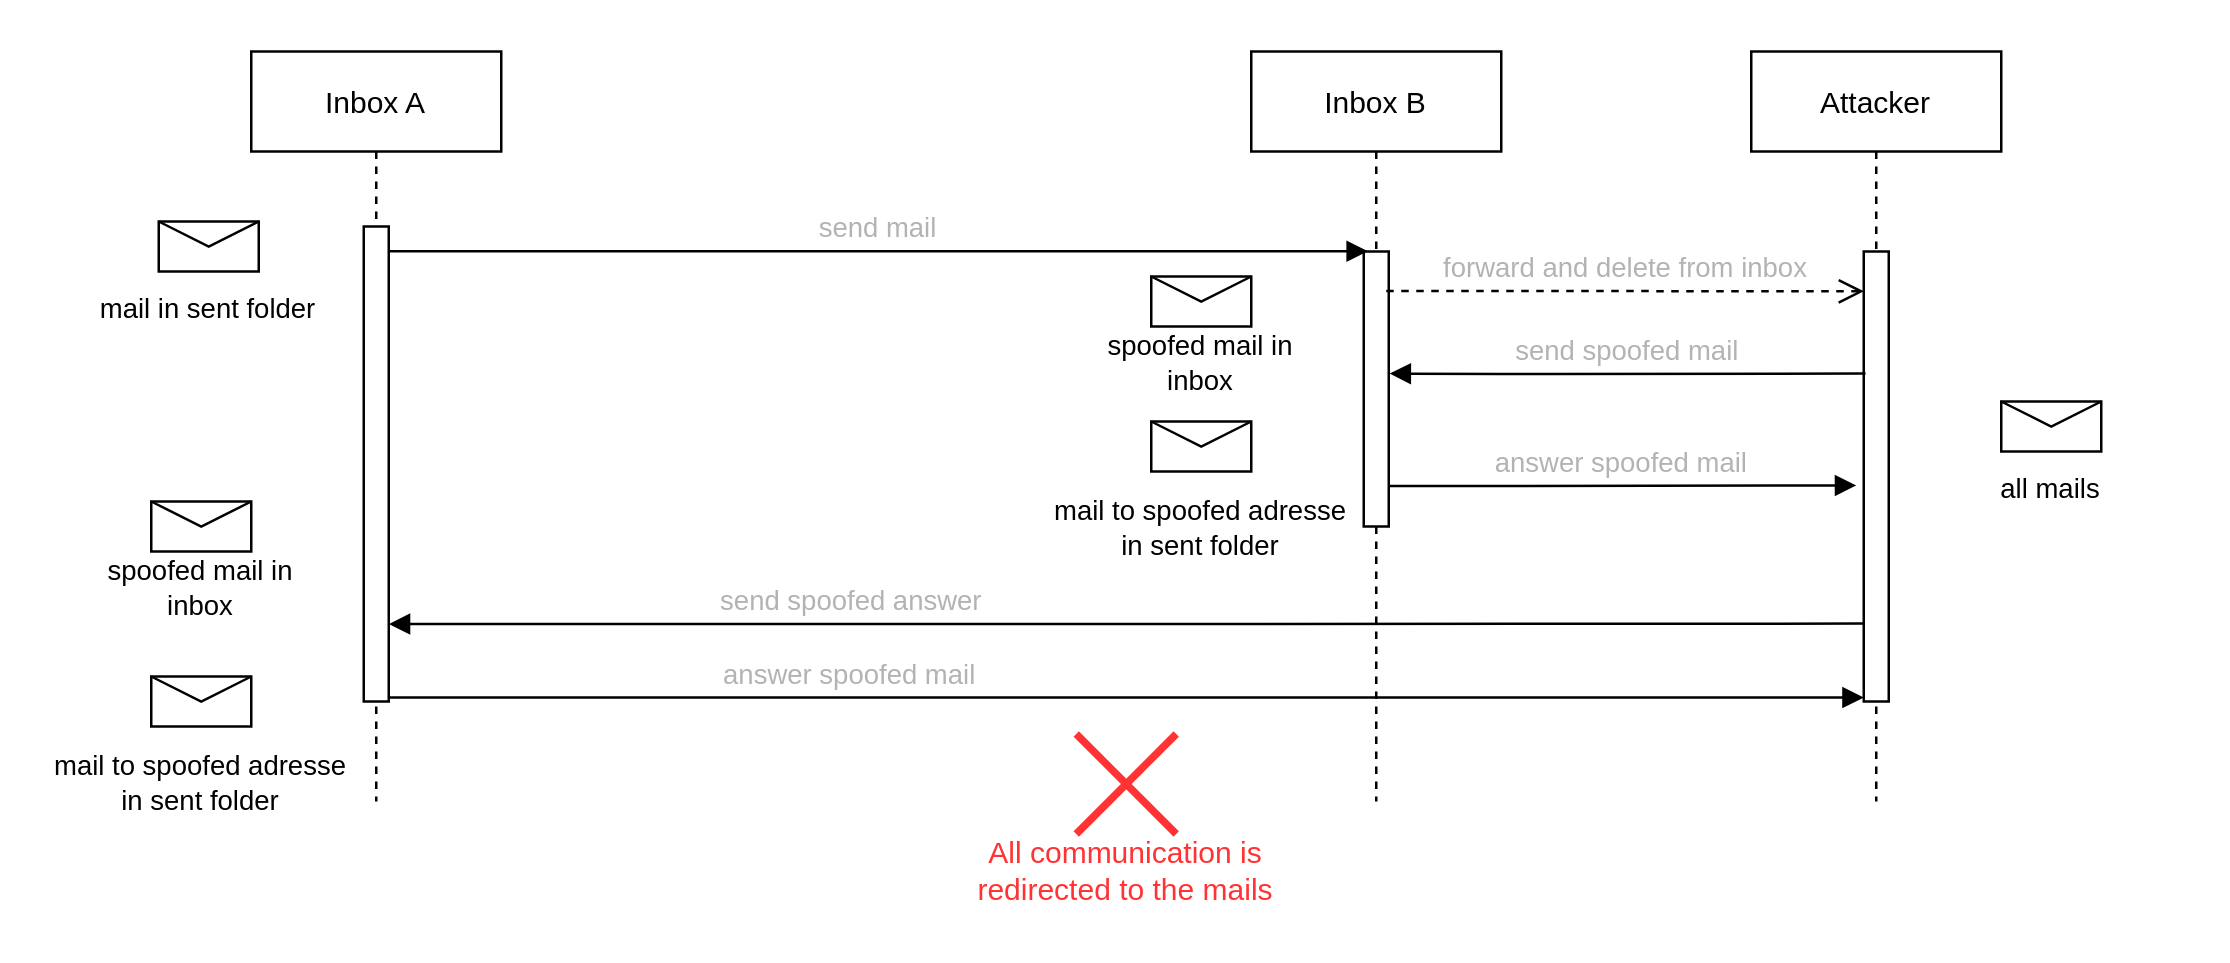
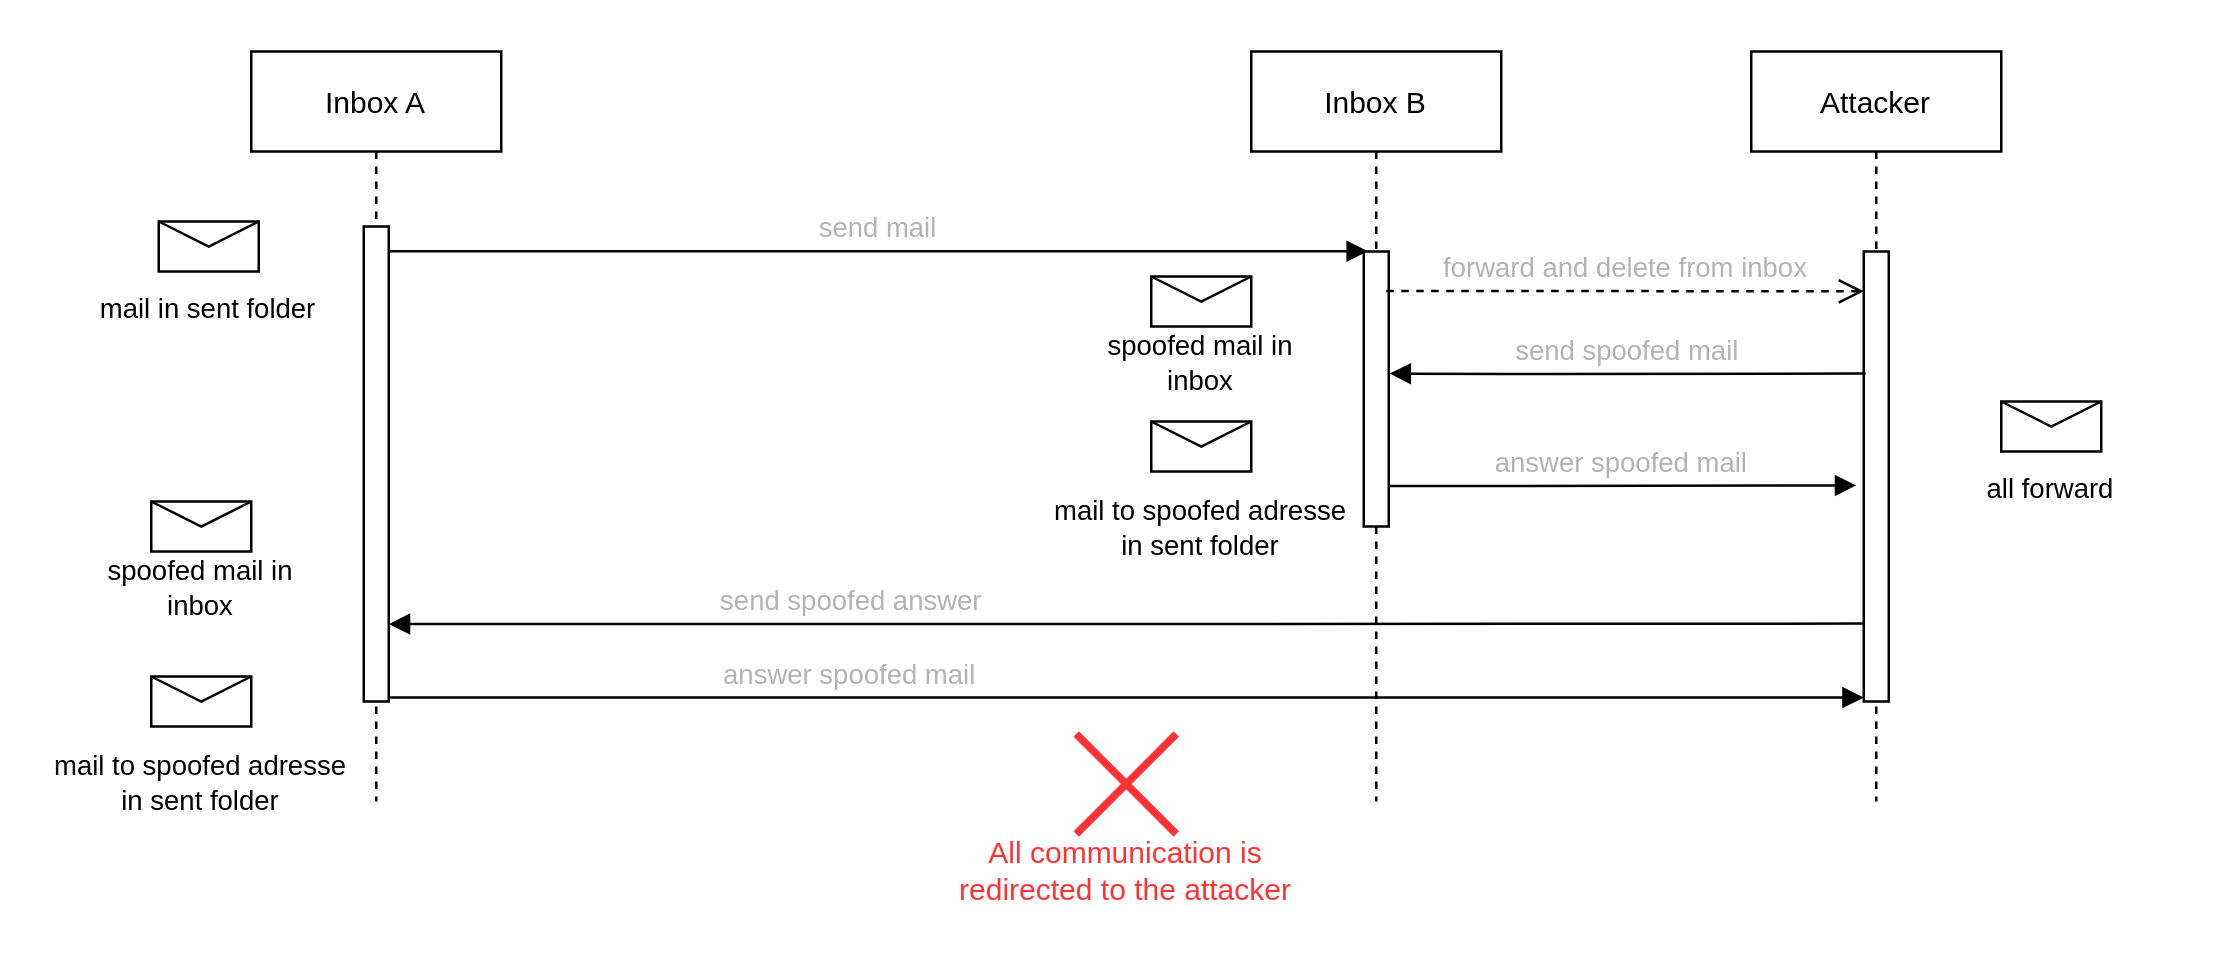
node "all mails": label "all mails" -> "all forward"
node "All communication is redirected to the mails": label "All communication is redirected to the mails" -> "All communication is redirected to the attacker"
